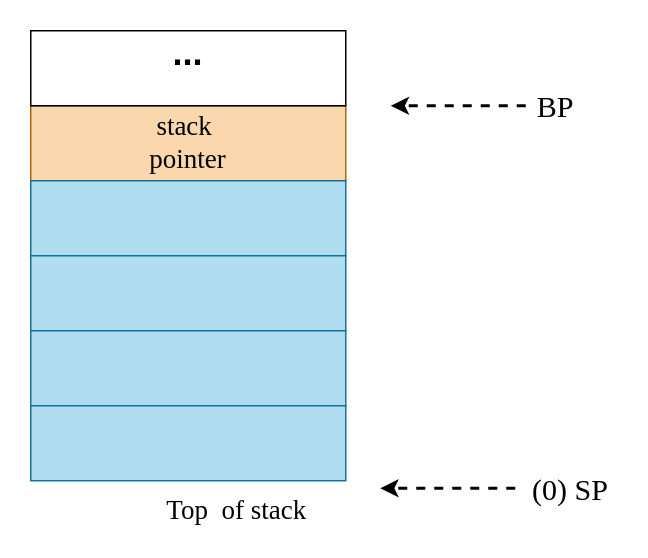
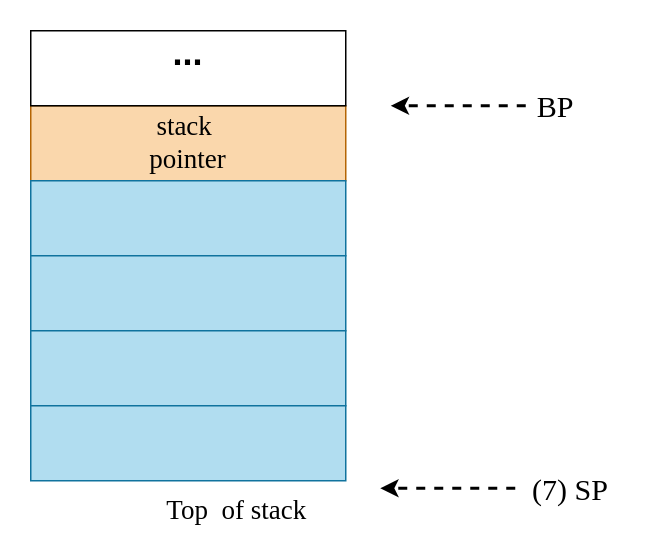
node "(0) SP": label "(0) SP" -> "(7) SP"
